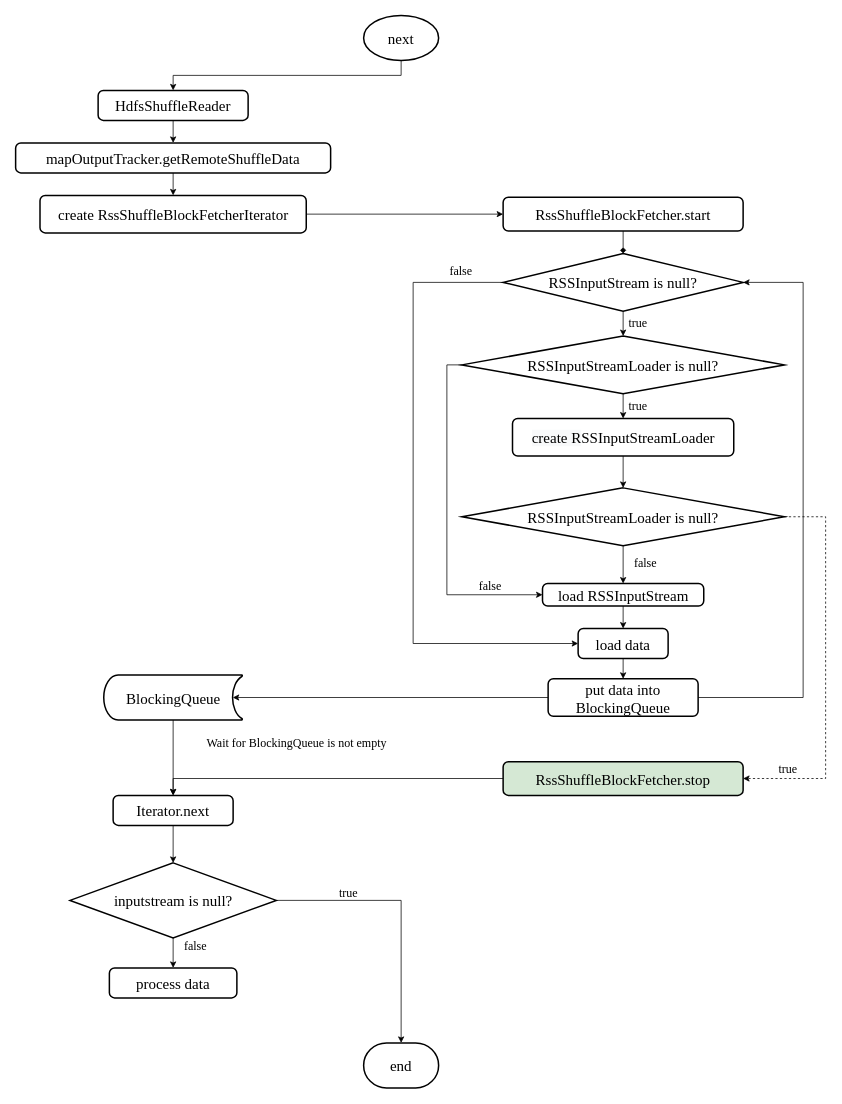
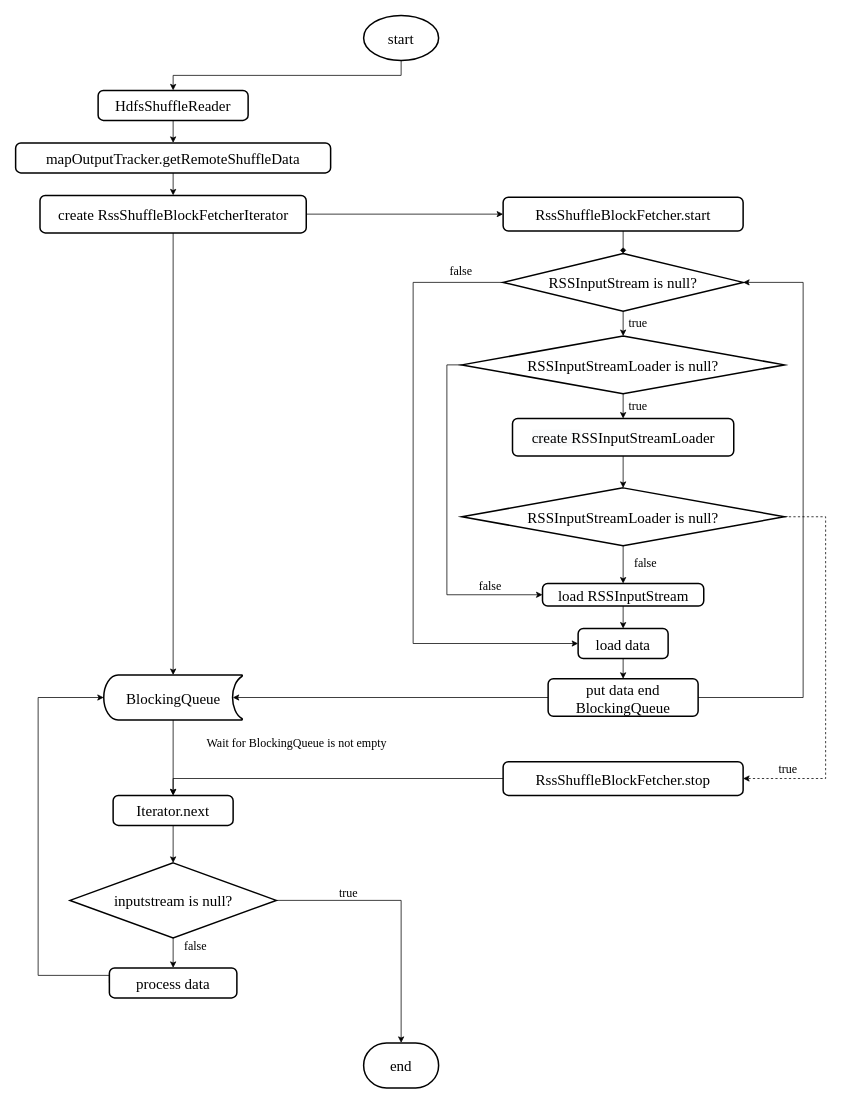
node "next": label "next" -> "start"
edge "create RssShuffleBlockFetcherIterator" -> "BlockingQueue": added
node "put data into BlockingQueue": label "put data into BlockingQueue" -> "put data end BlockingQueue"
node "RssShuffleBlockFetcher.stop": fillcolor #d5e8d4 -> #ffffff
edge "process data" -> "BlockingQueue": added
